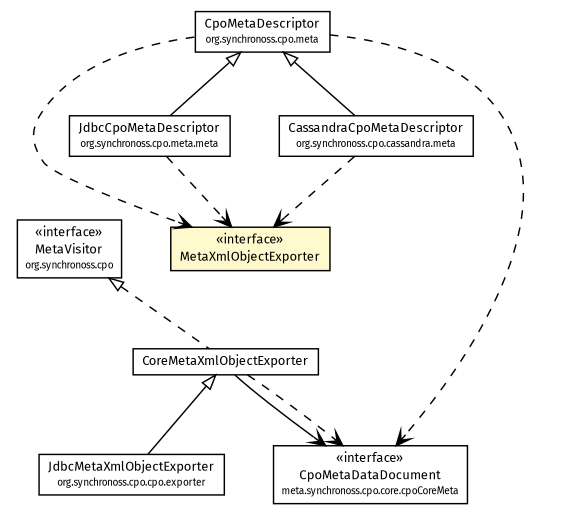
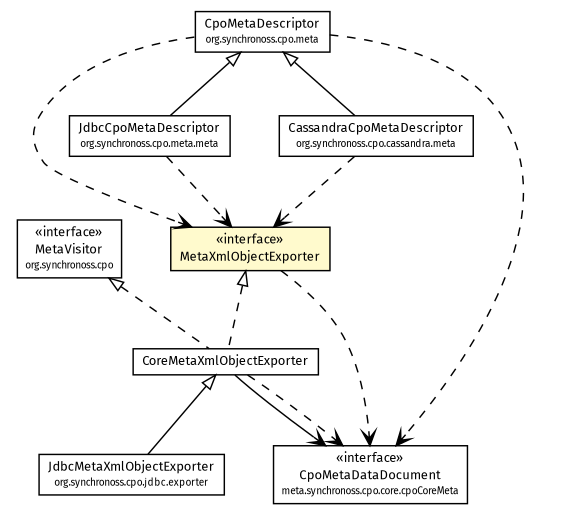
edge "CoreMetaXmlObjectExporter" -> "MetaXmlObjectExporter": added
edge "MetaXmlObjectExporter" -> "CpoMetaDataDocument": added
node "JdbcMetaXmlObjectExporter": text "org.synchronoss.cpo.cpo.exporter" -> "org.synchronoss.cpo.jdbc.exporter"
